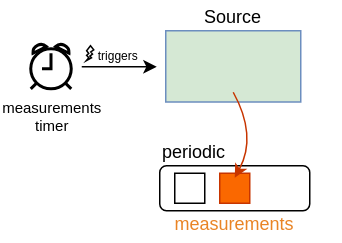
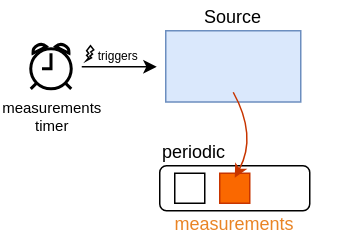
node "Source": fillcolor #d5e8d4 -> #dae8fc
